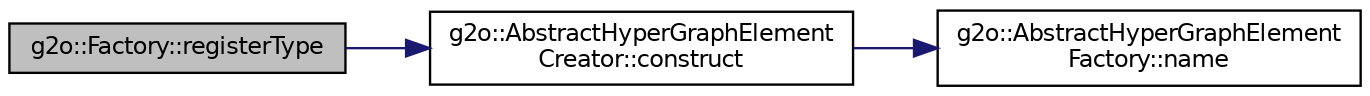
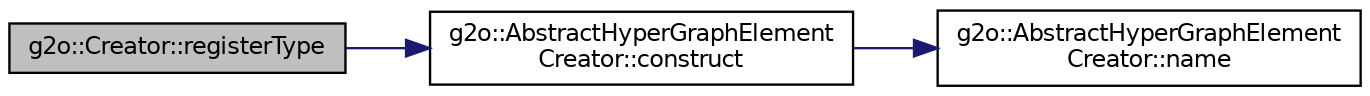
node "g2o::Factory::registerType": label "g2o::Factory::registerType" -> "g2o::Creator::registerType"
node "g2o::AbstractHyperGraphElement Factory::name": label "g2o::AbstractHyperGraphElement Factory::name" -> "g2o::AbstractHyperGraphElement Creator::name"
